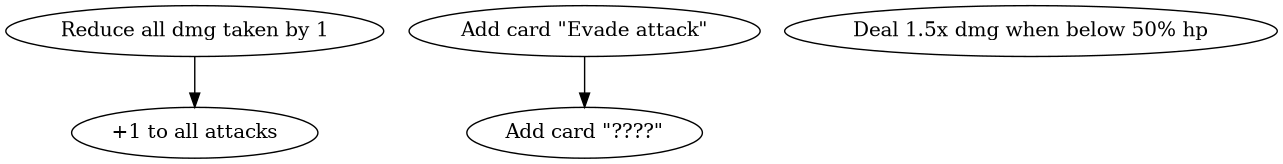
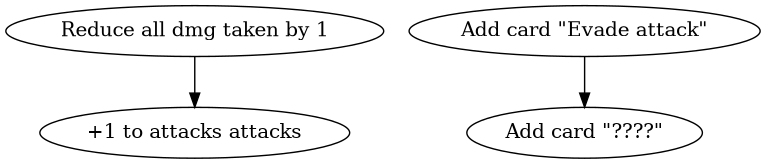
node "Deal 1.5x dmg when below 50% hp": removed
node "+1 to all attacks": label "+1 to all attacks" -> "+1 to attacks attacks"
